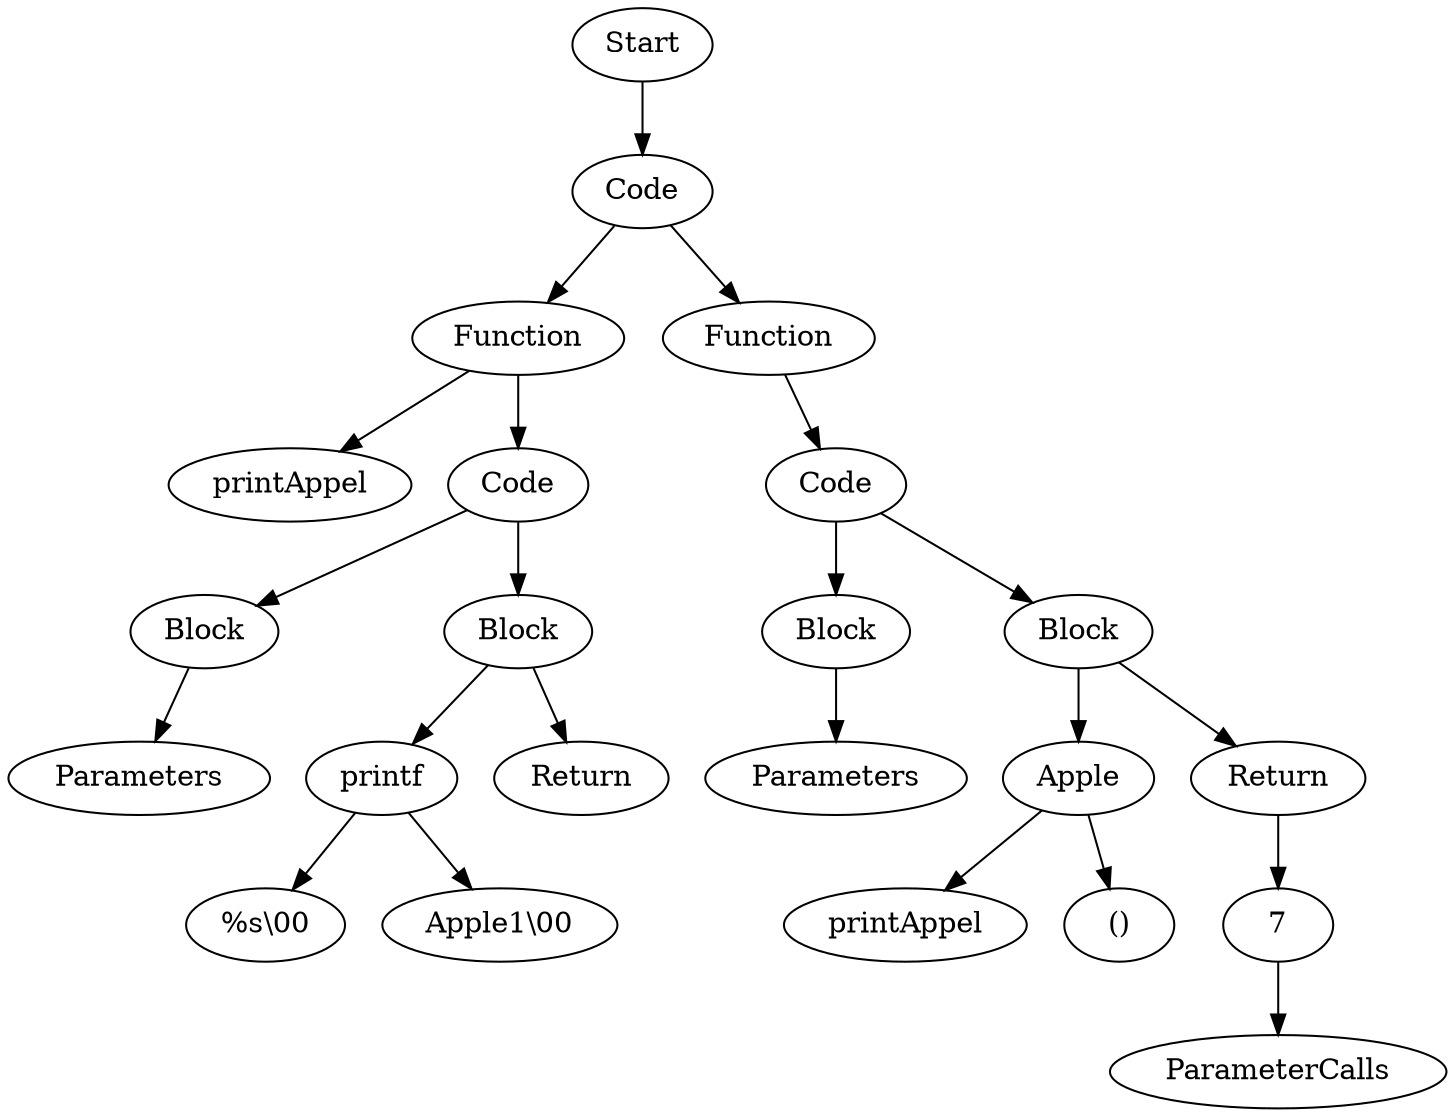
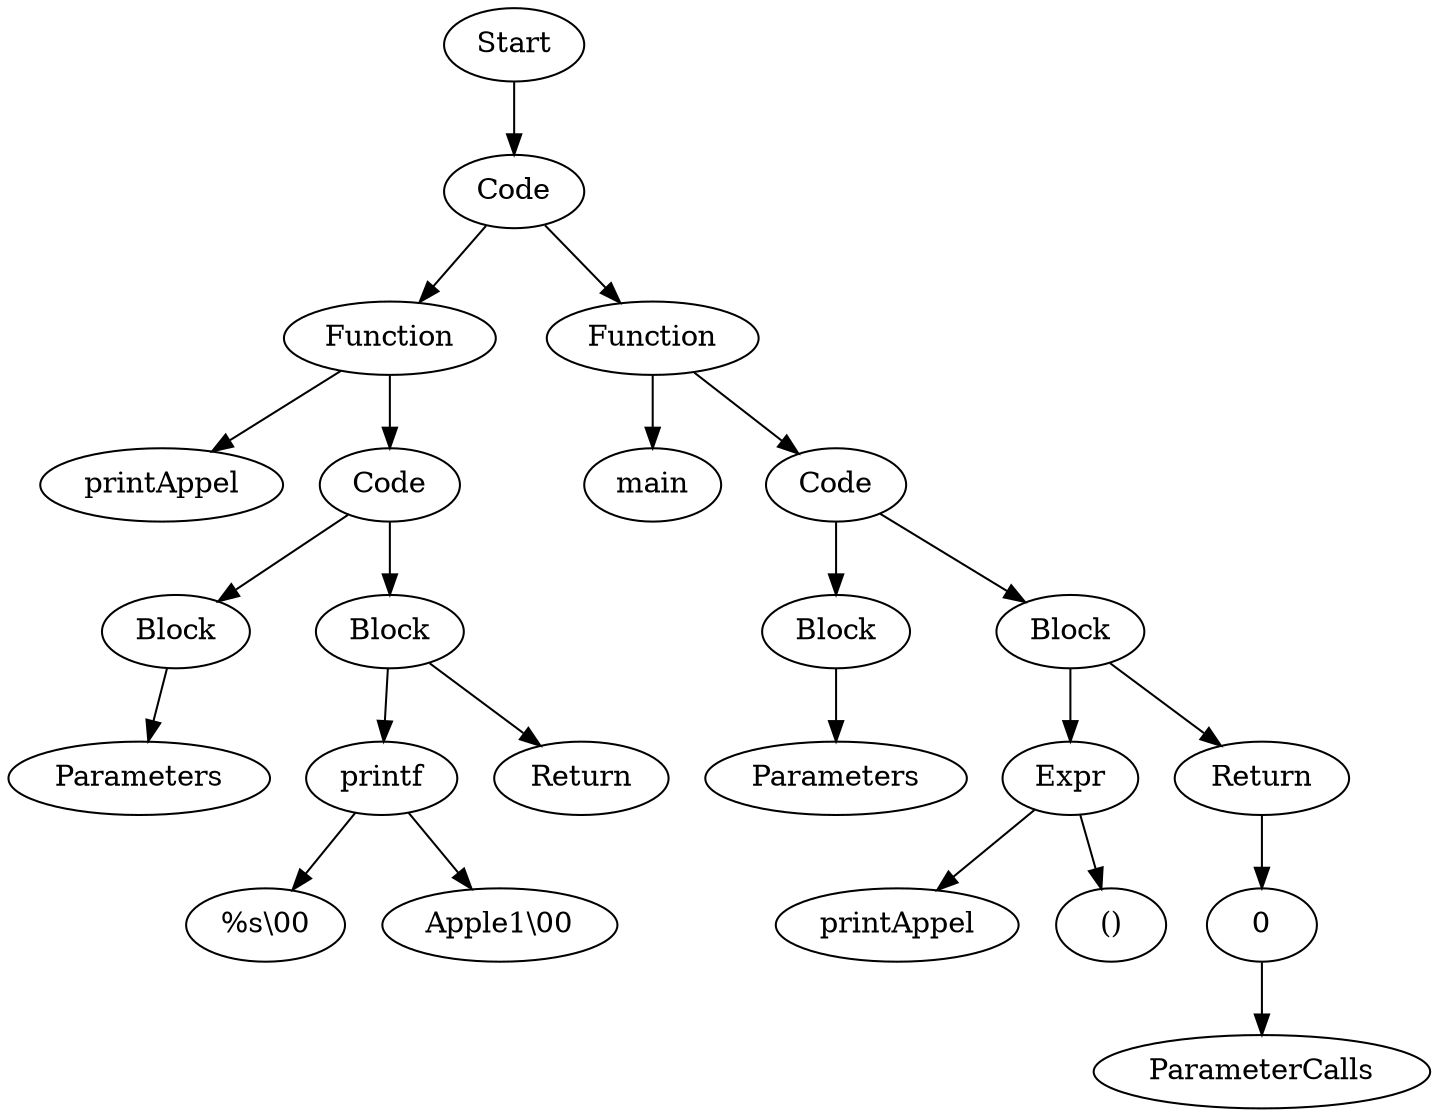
node "main": added
node "Apple": label "Apple" -> "Expr"
node "7": label "7" -> "0"
